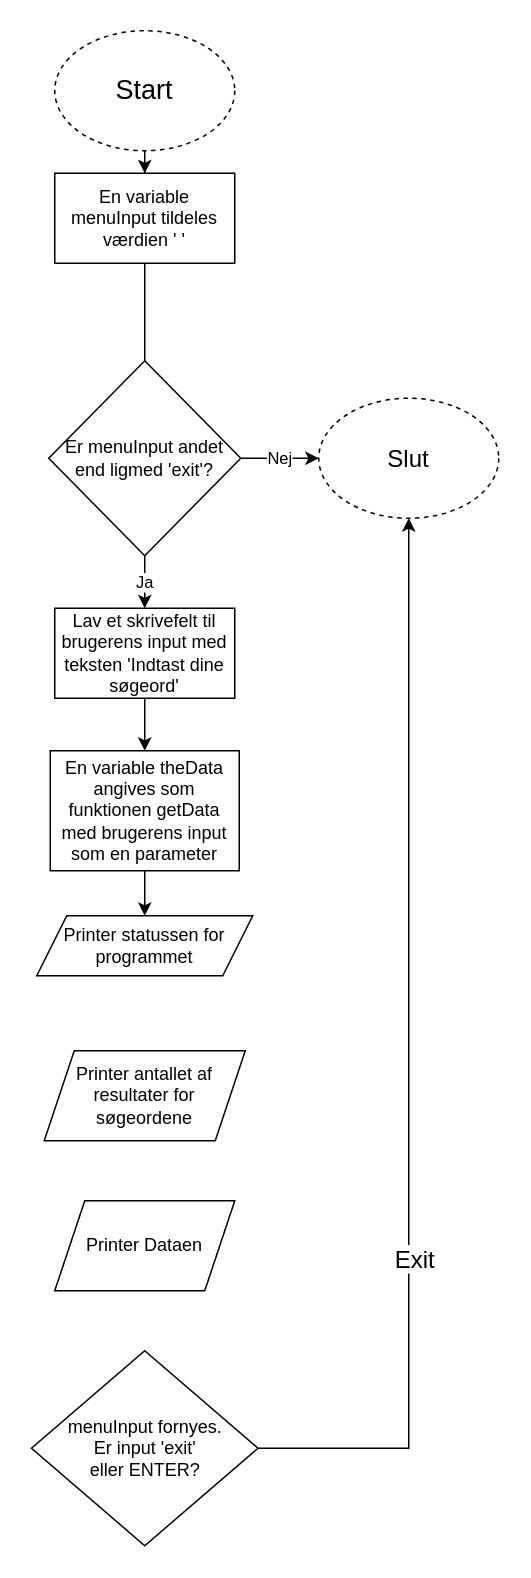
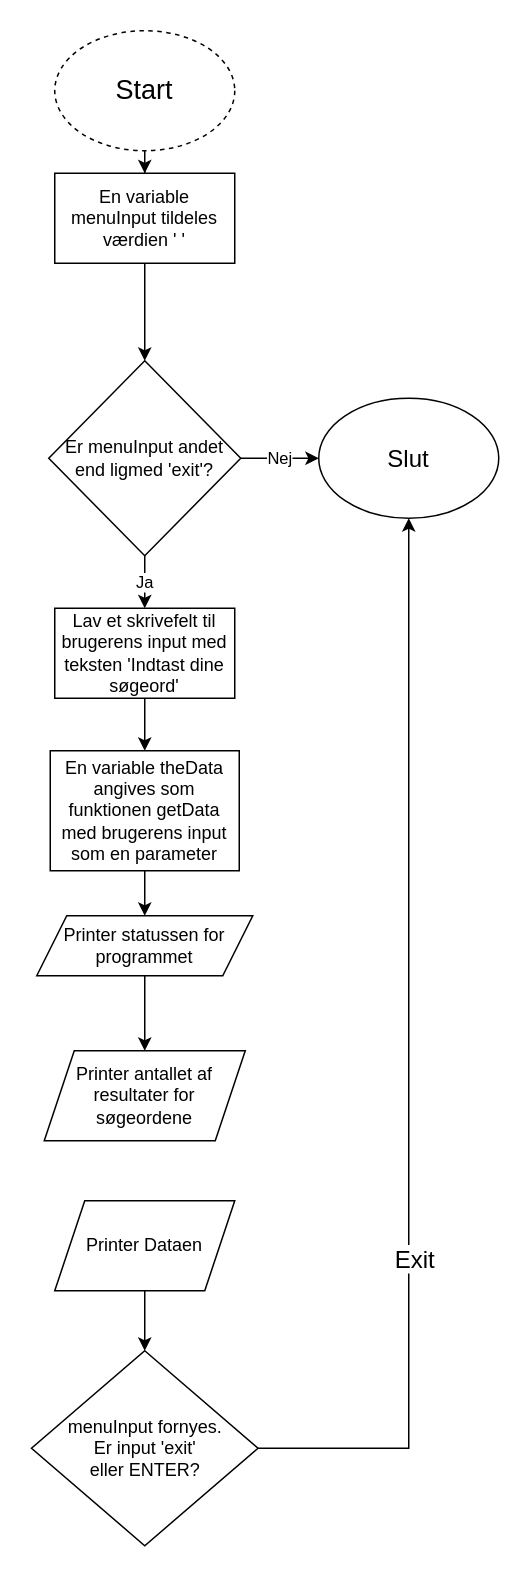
edge "En variable menuInput tildeles værdien ' '" -- "Er menuInput andet end ligmed 'exit'?": arrowhead none -> classic
node "Slut": style dashed -> solid
edge "Printer statussen for programmet" -> "Printer antallet af resultater for søgeordene": added
edge "Printer Dataen" -> "menuInput fornyes. Er input 'exit' eller ENTER?": added
